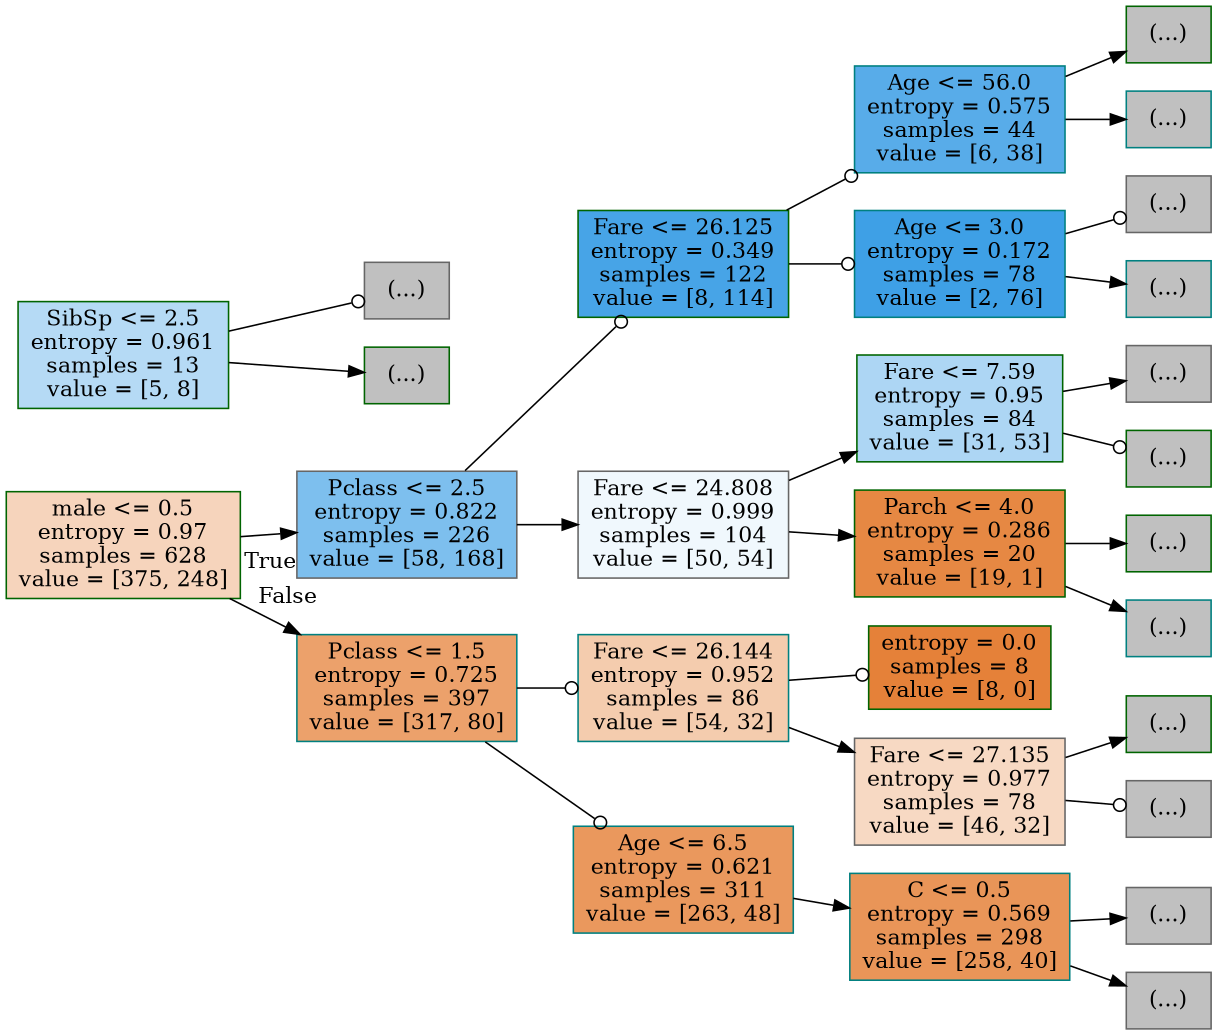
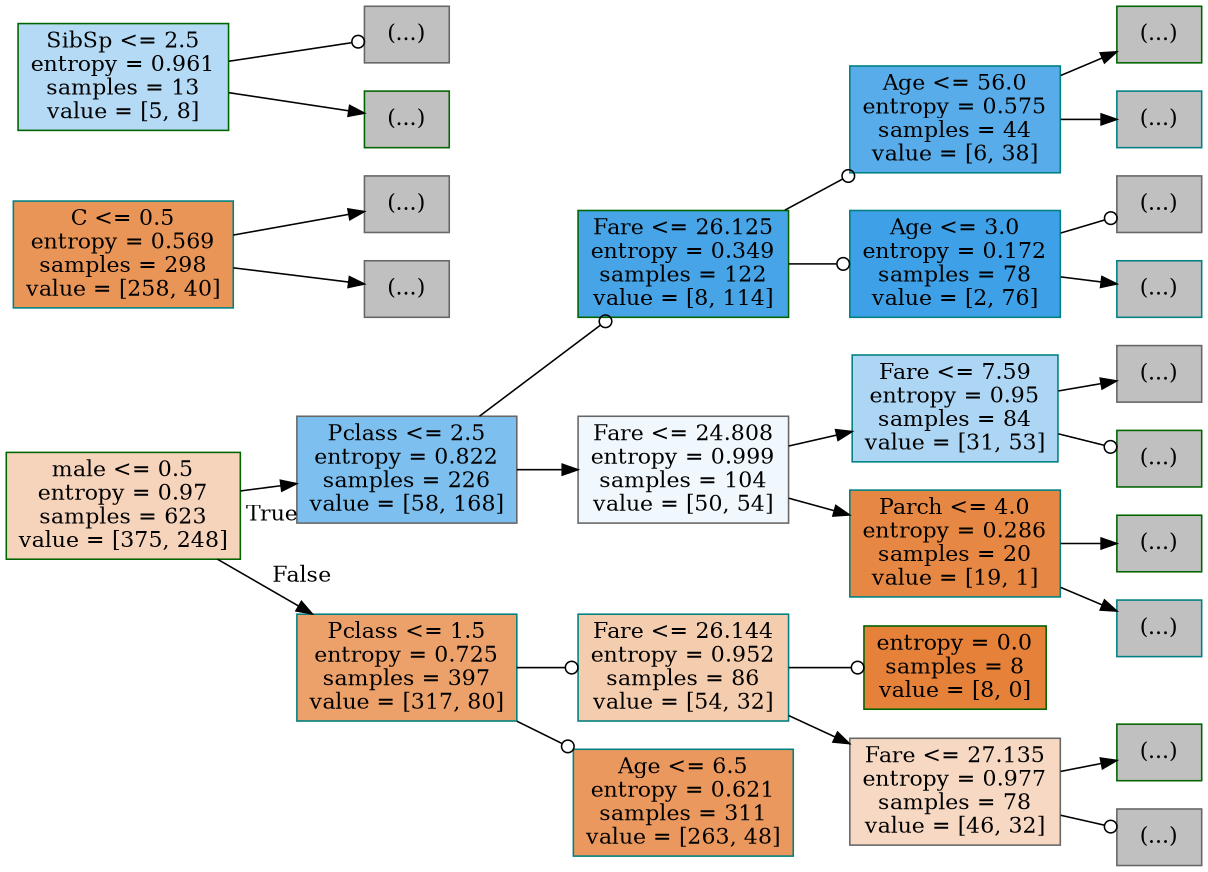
node "Fare <= 7.59 entropy = 0.95 samples = 84 value = [31, 53]": color darkgreen -> teal
node "Parch <= 4.0 entropy = 0.286 samples = 20 value = [19, 1]": color darkgreen -> teal
node "male <= 0.5 entropy = 0.97 samples = 628 value = [375, 248]": label "male <= 0.5 entropy = 0.97 samples = 628 value = [375, 248]" -> "male <= 0.5 entropy = 0.97 samples = 623 value = [375, 248]"
edge "Age <= 6.5 entropy = 0.621 samples = 311 value = [263, 48]" -> "C <= 0.5 entropy = 0.569 samples = 298 value = [258, 40]": removed
